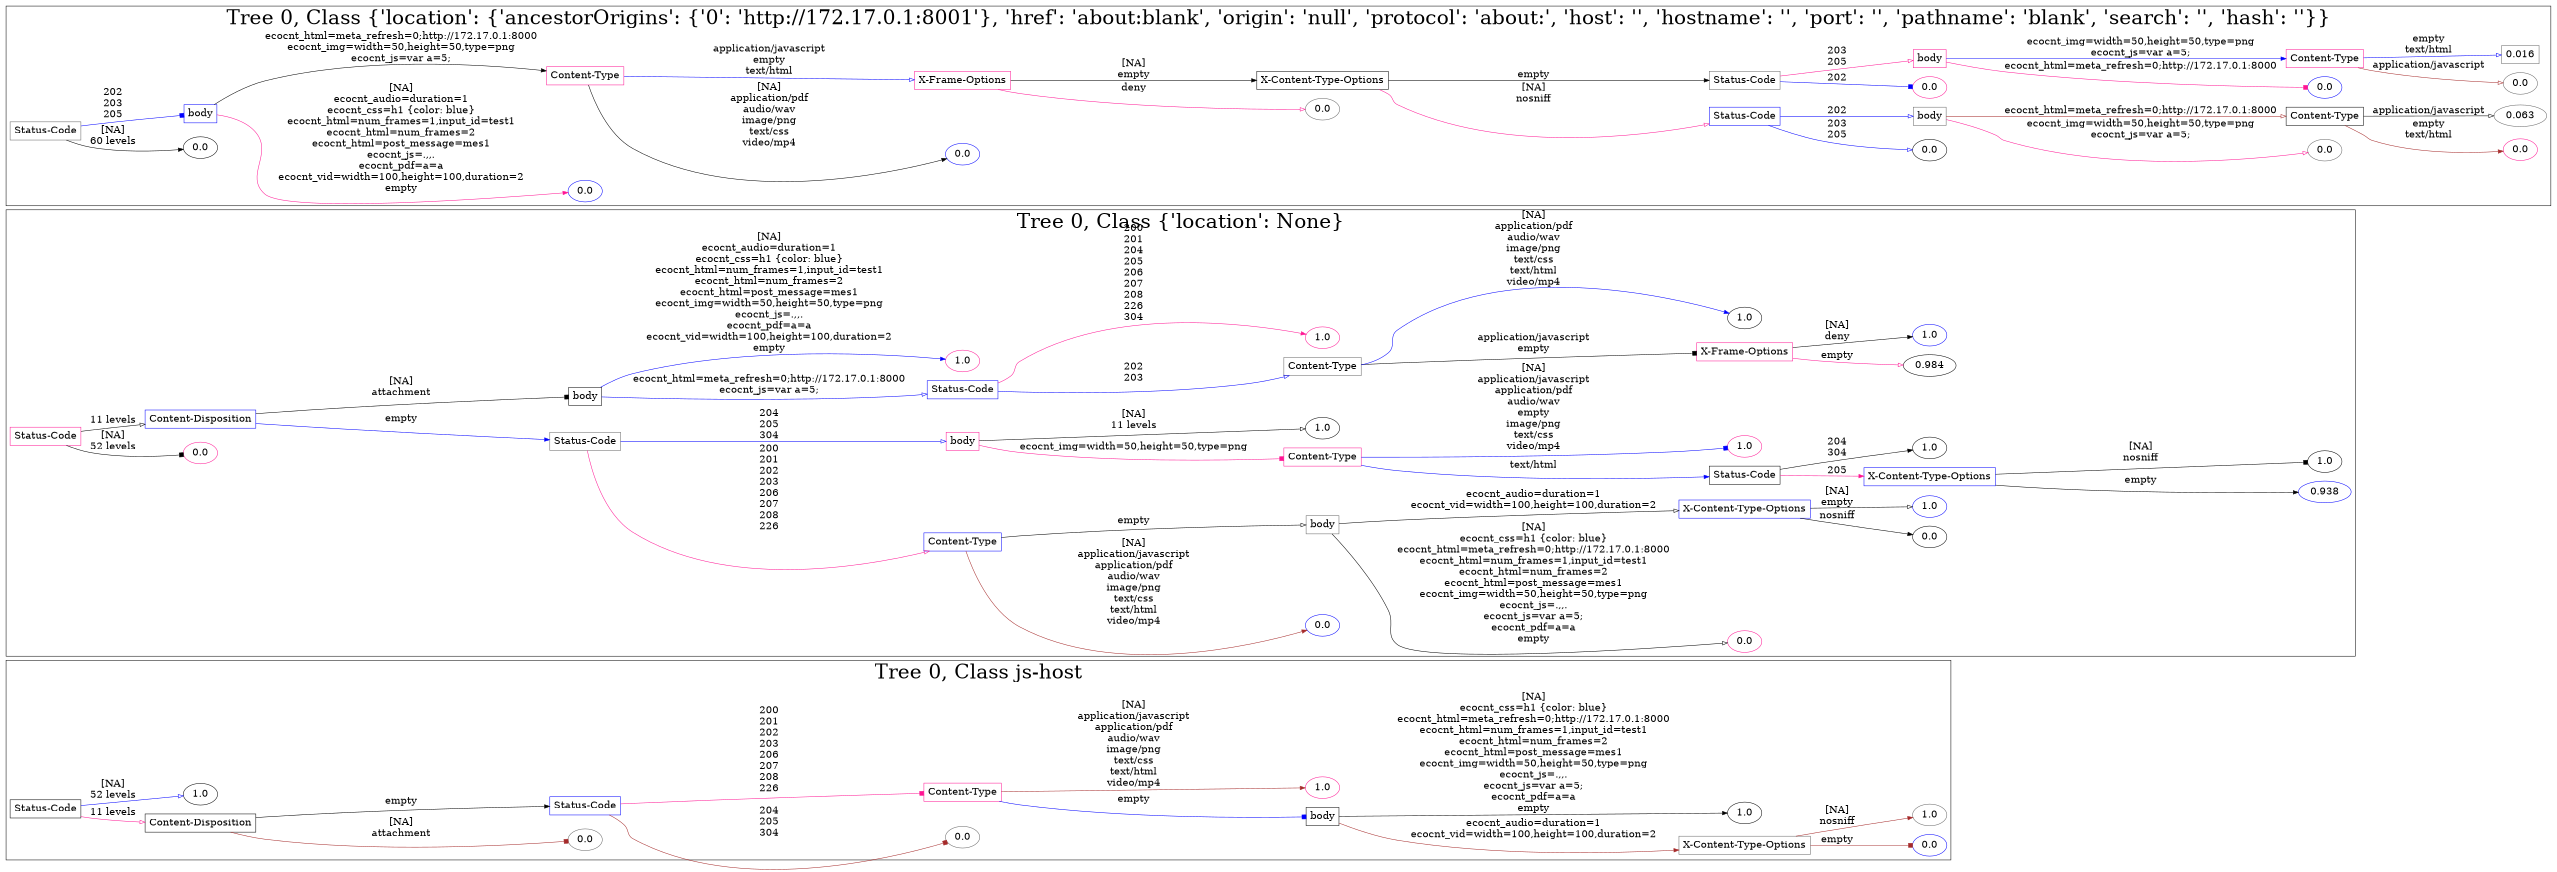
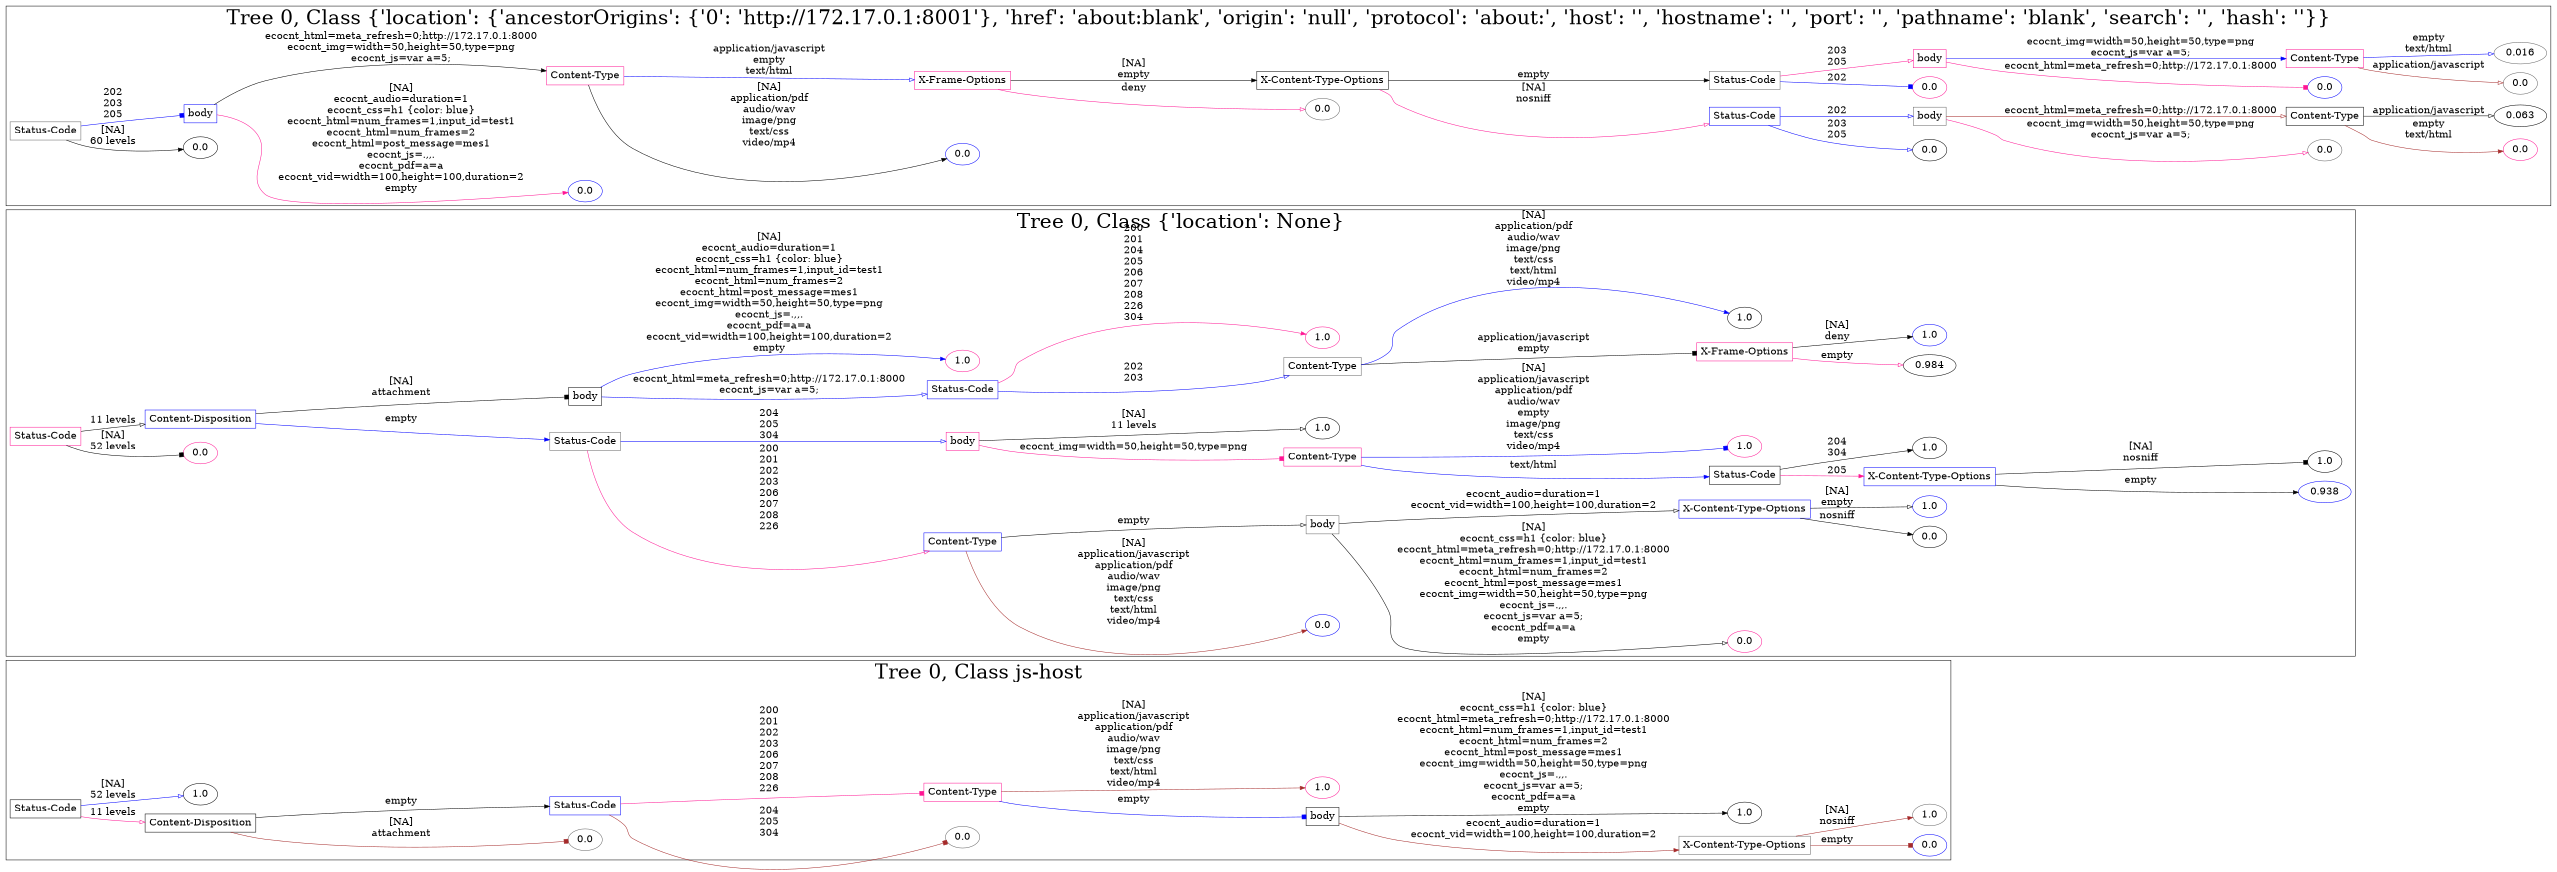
node "0.016": shape box -> ellipse
node "0.063": color gray40 -> black
